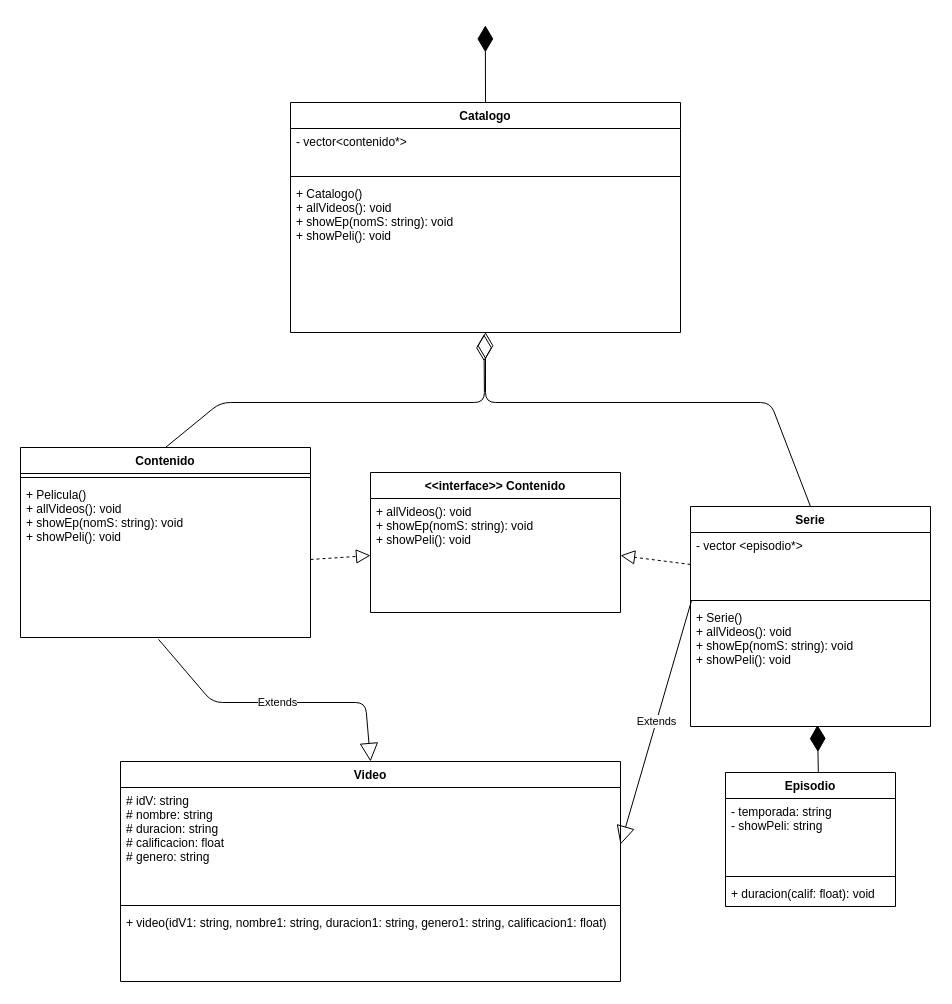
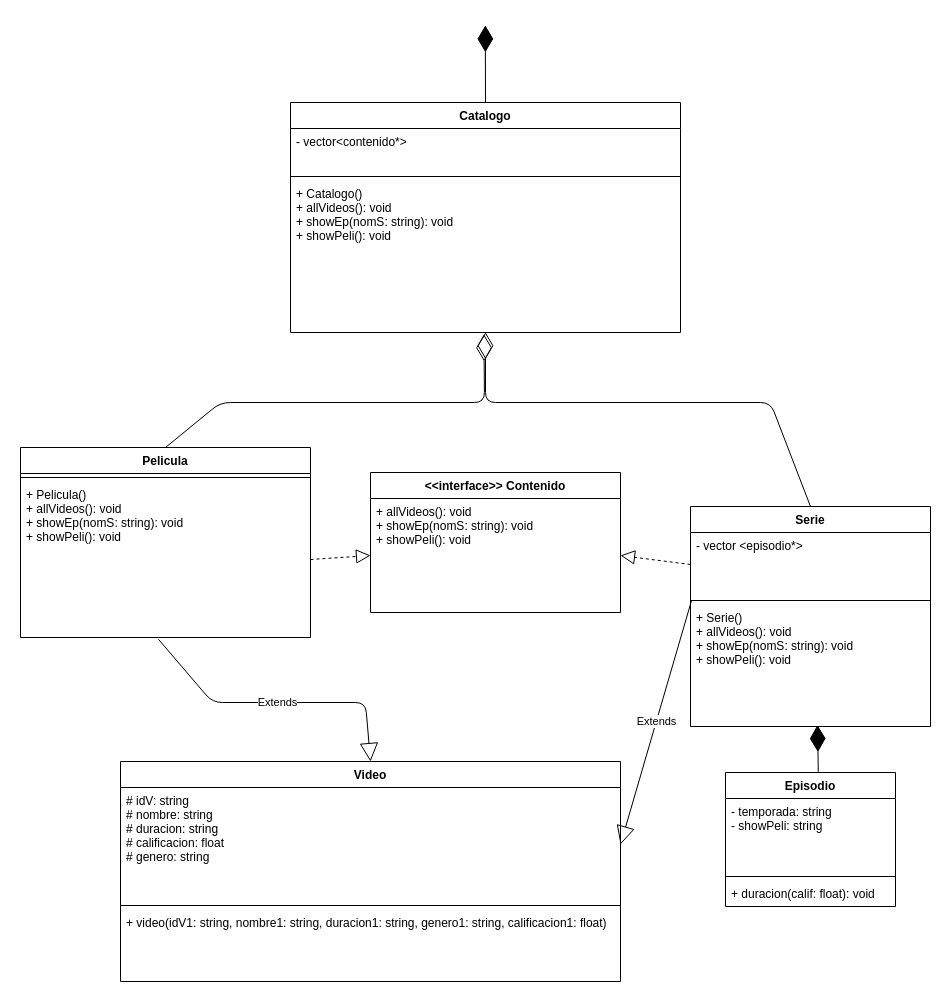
node "Contenido": label "Contenido" -> "Pelicula"
